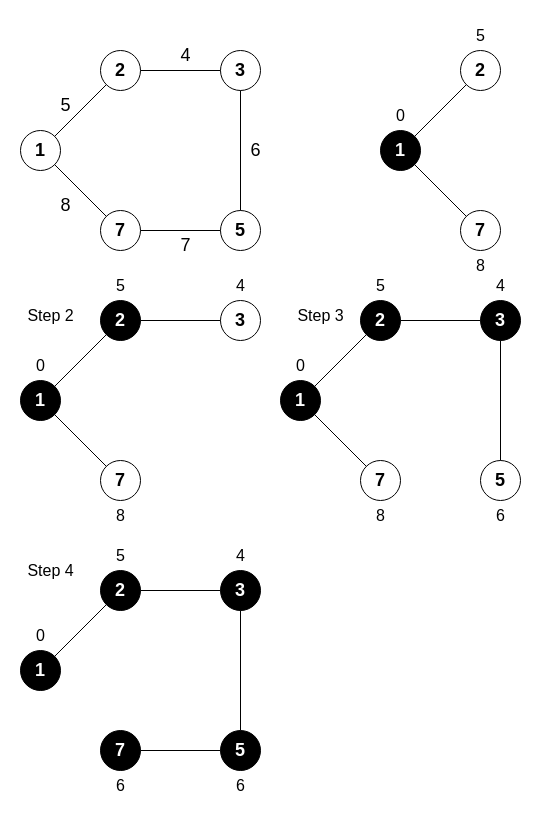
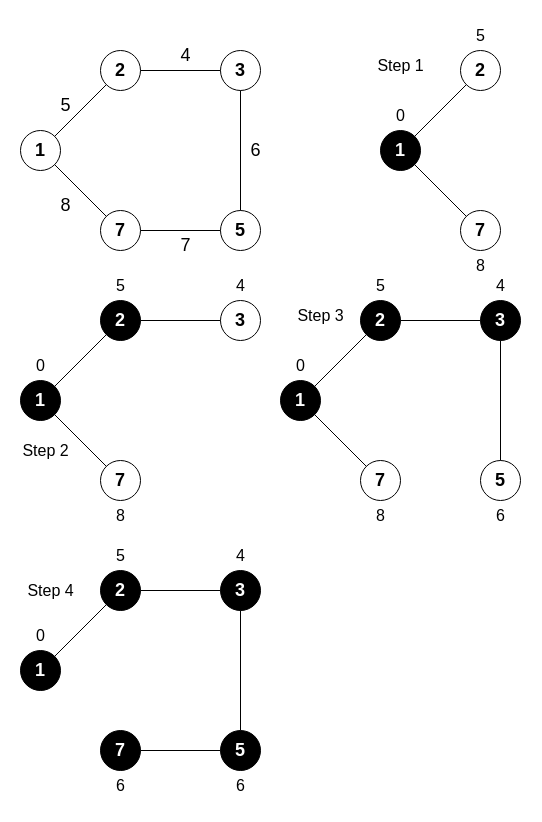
node "Step 1": added
node "Step 2": moved (51, 316) -> (46, 451)
node "Step 4": moved (51, 571) -> (51, 591)
